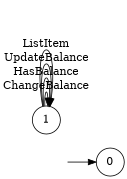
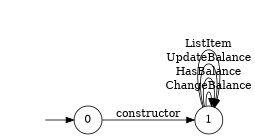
edge "0" -> "1": added, label "constructor"
